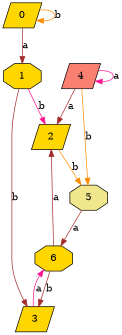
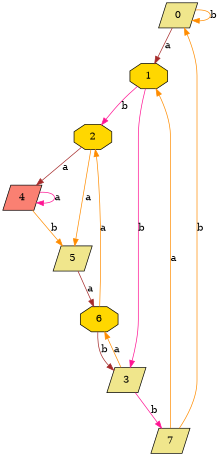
node "0": fillcolor gold -> khaki
edge "4" -> "2": reversed
node "2": shape parallelogram -> octagon
edge "2" -> "5": label "b" -> "a"
edge "1" -> "3": color brown -> deeppink
node "5": shape octagon -> parallelogram
edge "6" -> "2": color brown -> darkorange
edge "3" -> "6": color deeppink -> darkorange
node "3": fillcolor gold -> khaki
node "7": added
